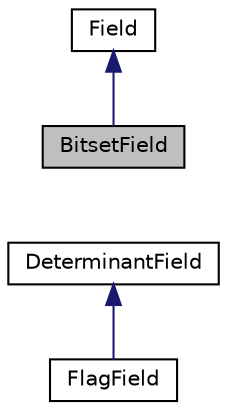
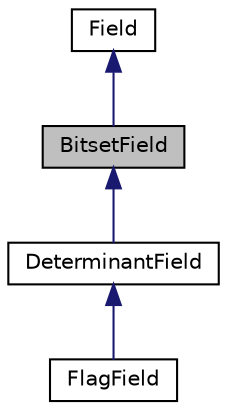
edge "DeterminantField" -> "BitsetField": added
